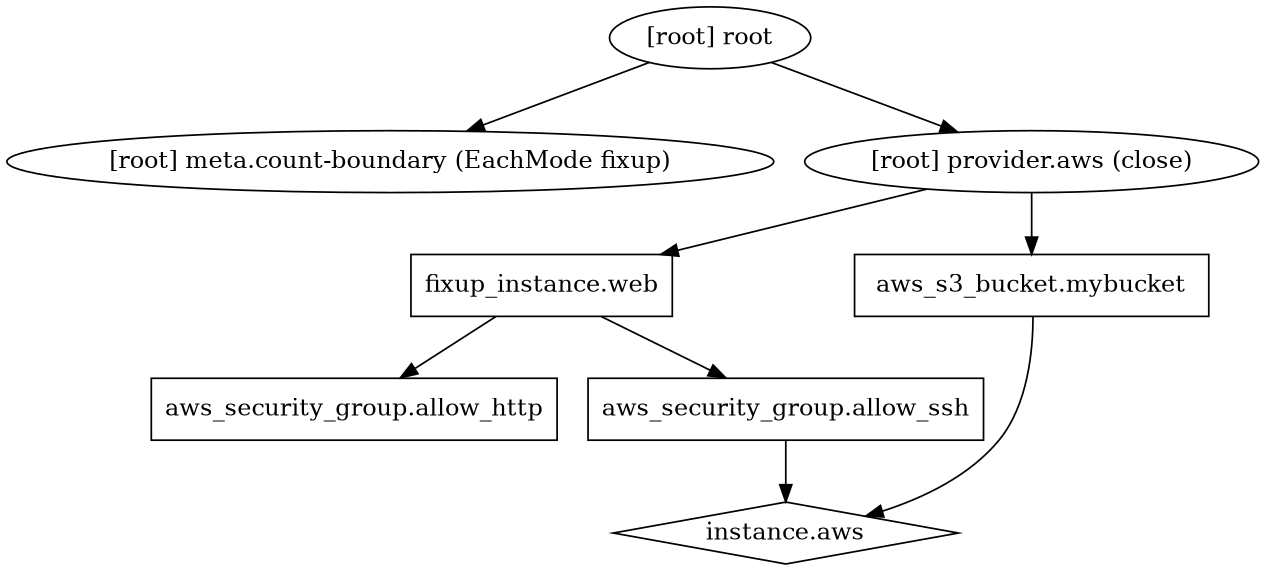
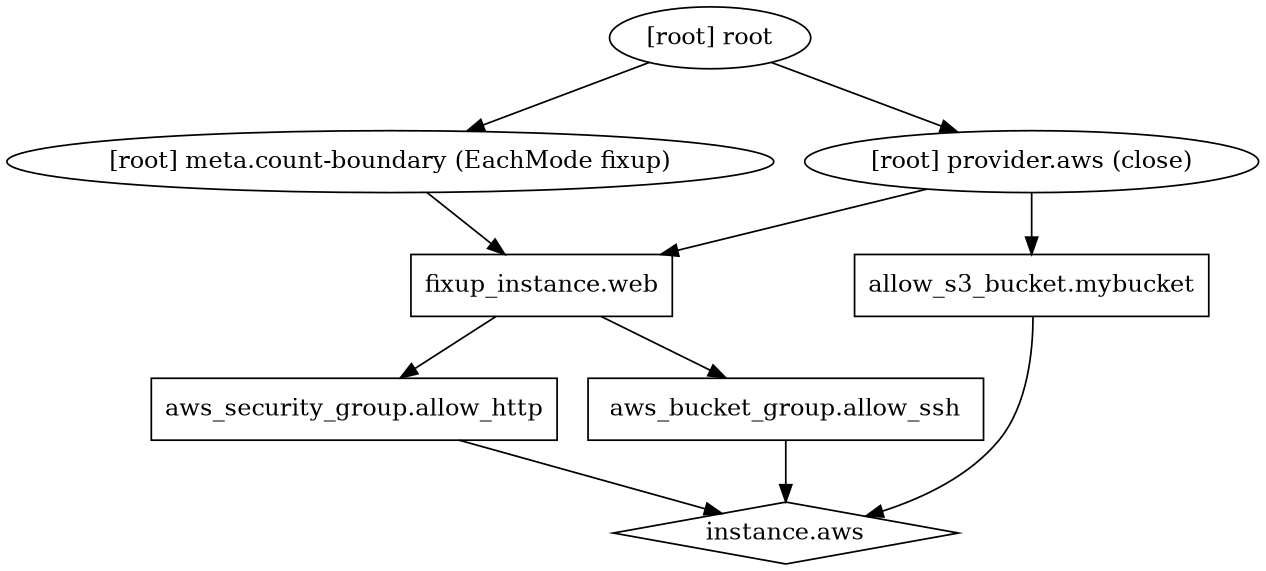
edge "[root] meta.count-boundary (EachMode fixup)" -> "fixup_instance.web": added
node "aws_s3_bucket.mybucket": label "aws_s3_bucket.mybucket" -> "allow_s3_bucket.mybucket"
node "aws_security_group.allow_ssh": label "aws_security_group.allow_ssh" -> "aws_bucket_group.allow_ssh"
edge "aws_security_group.allow_http" -> "instance.aws": added
